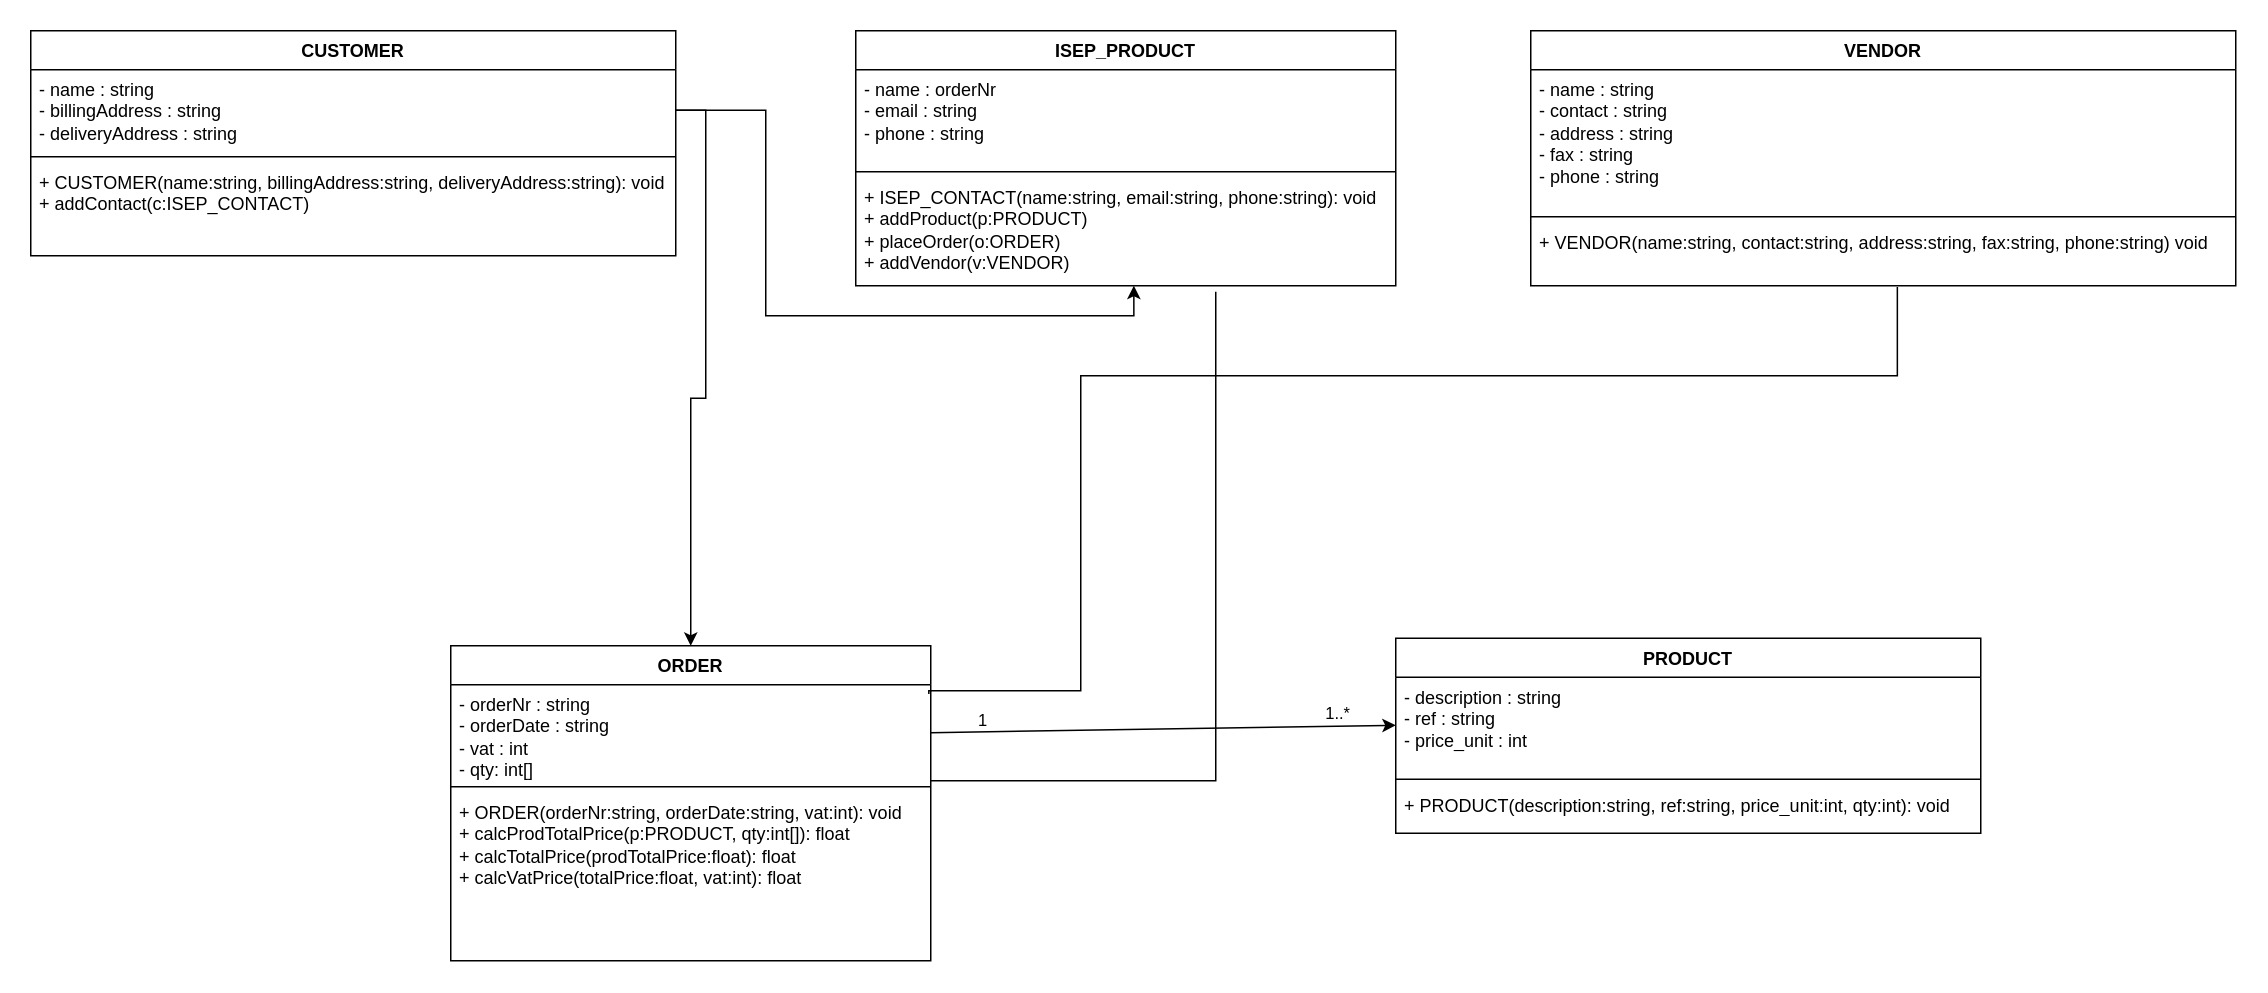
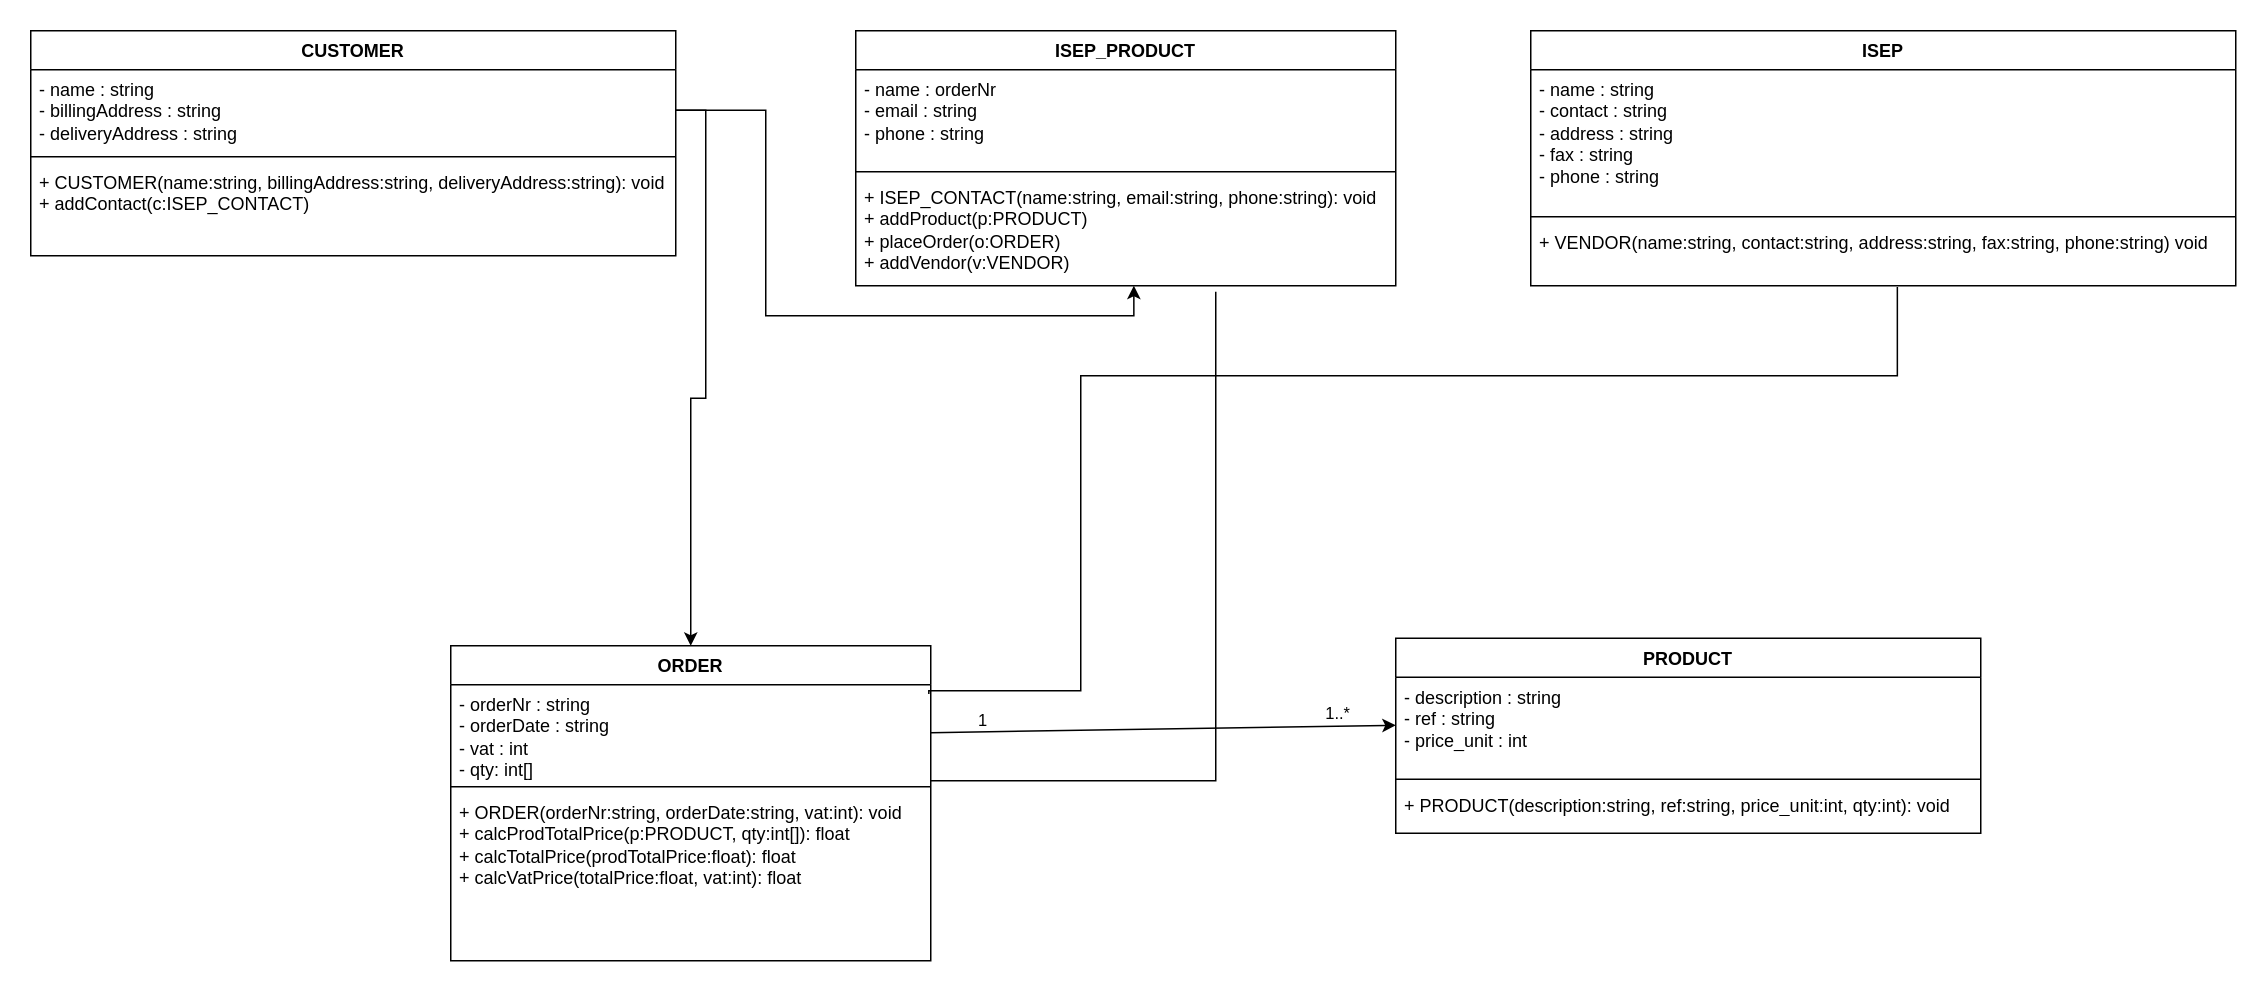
node "VENDOR": label "VENDOR" -> "ISEP"
